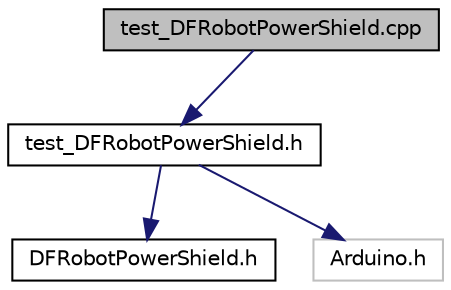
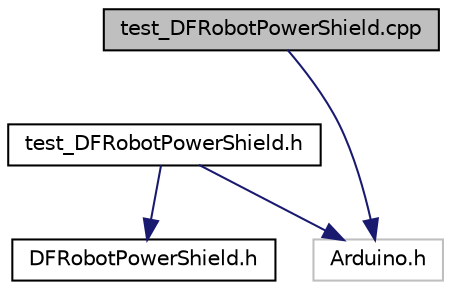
edge "test_DFRobotPowerShield.cpp" -> "test_DFRobotPowerShield.h": now "test_DFRobotPowerShield.cpp" -> "Arduino.h"
